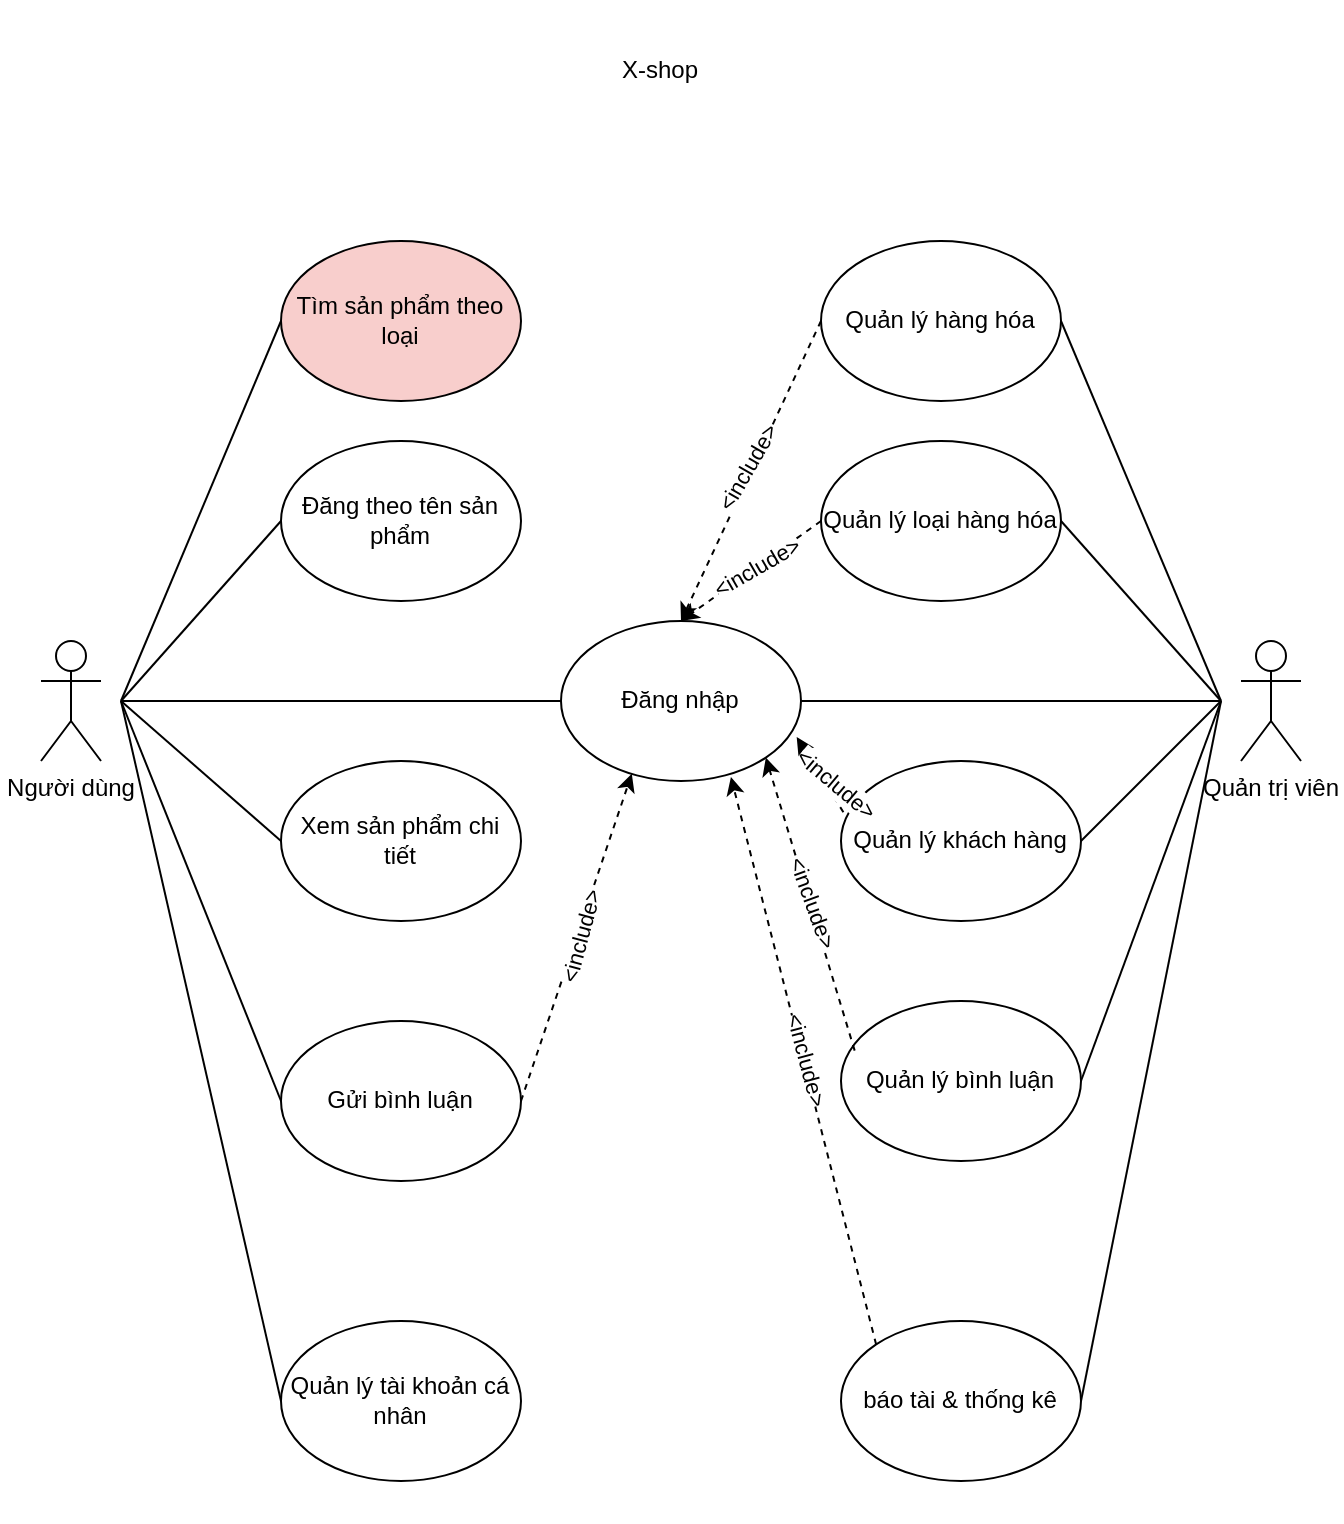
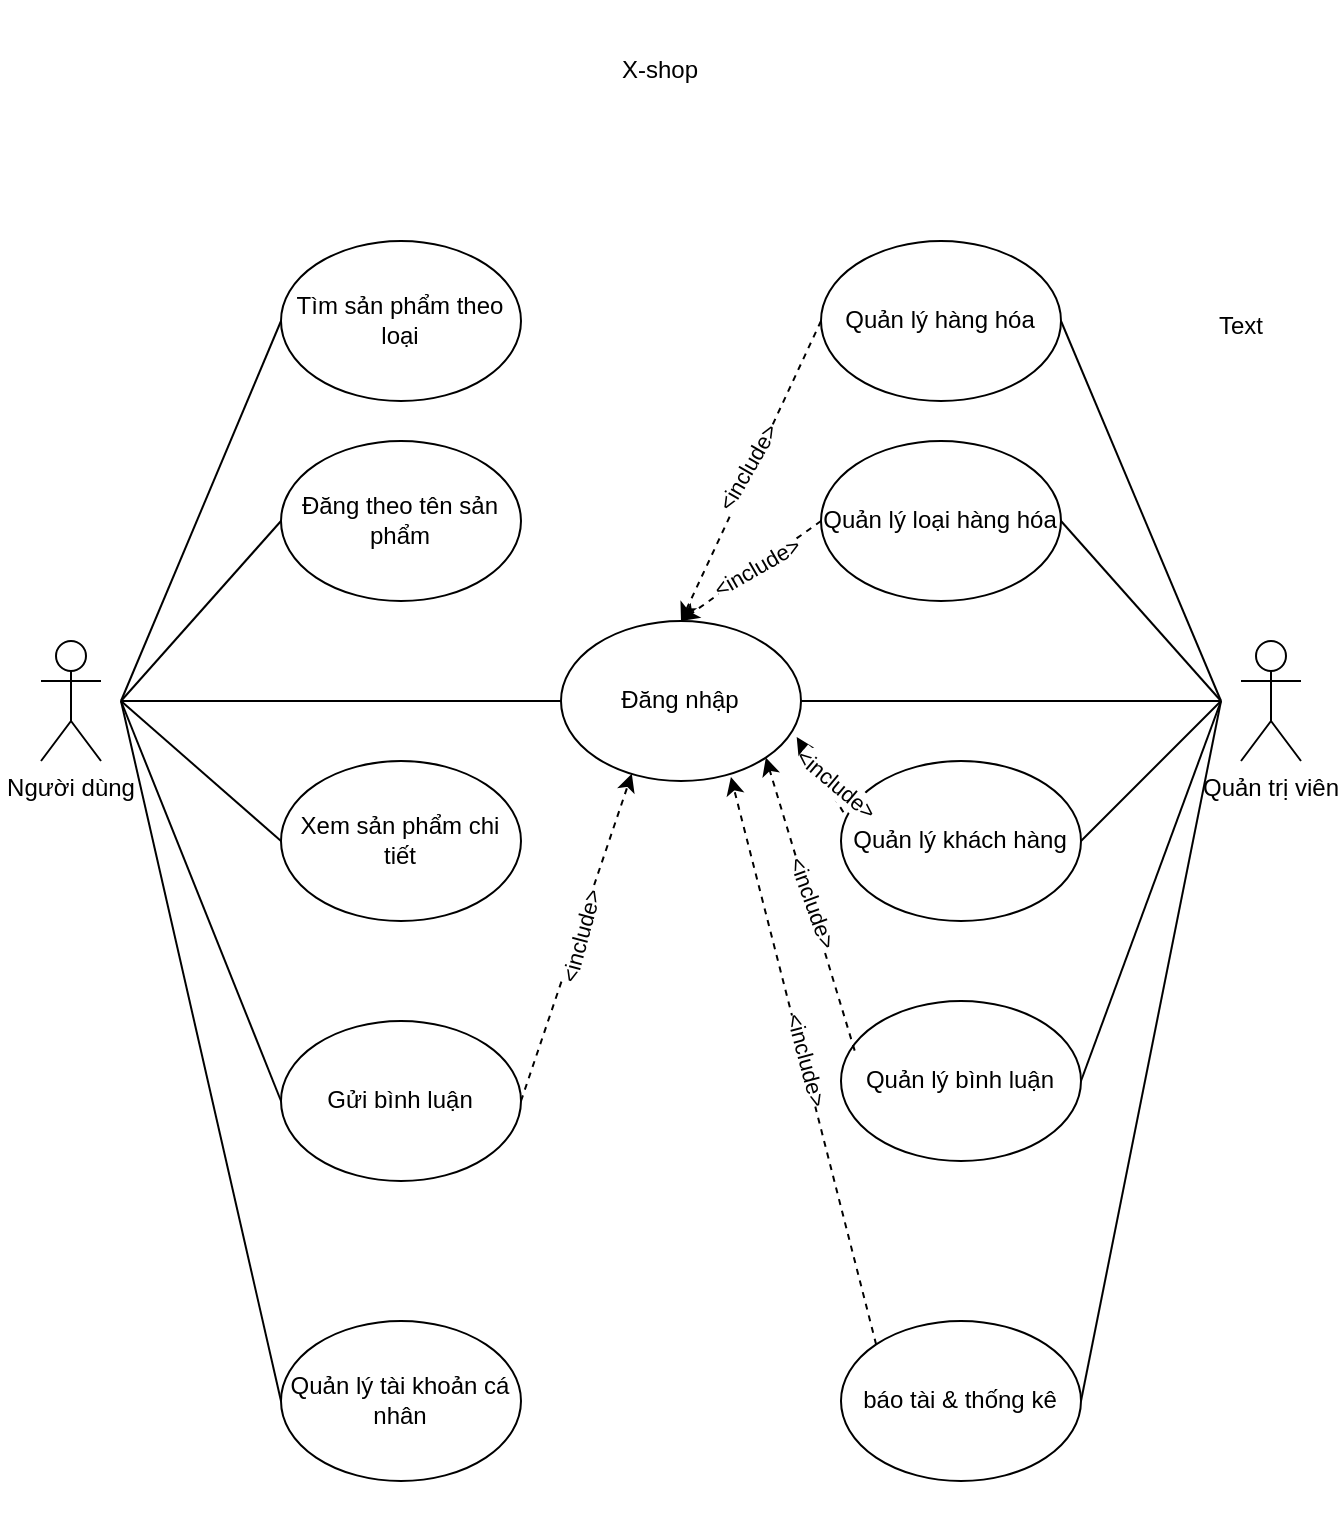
node "Tìm sản phẩm theo loại": fillcolor #f8cecc -> #ffffff
node "Text": added
